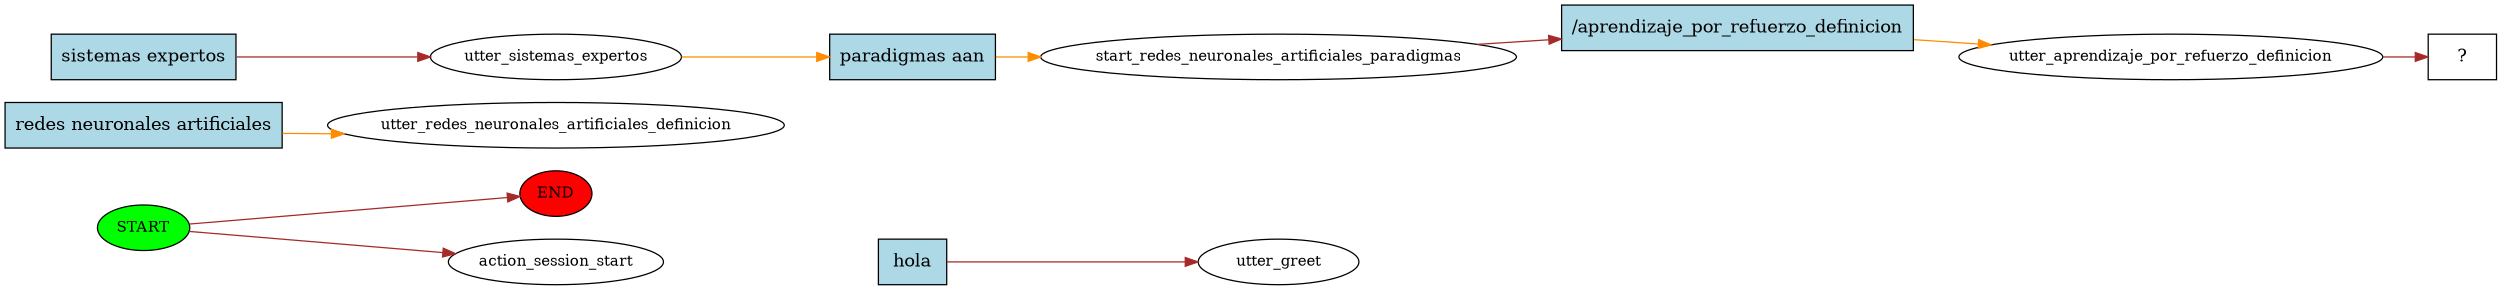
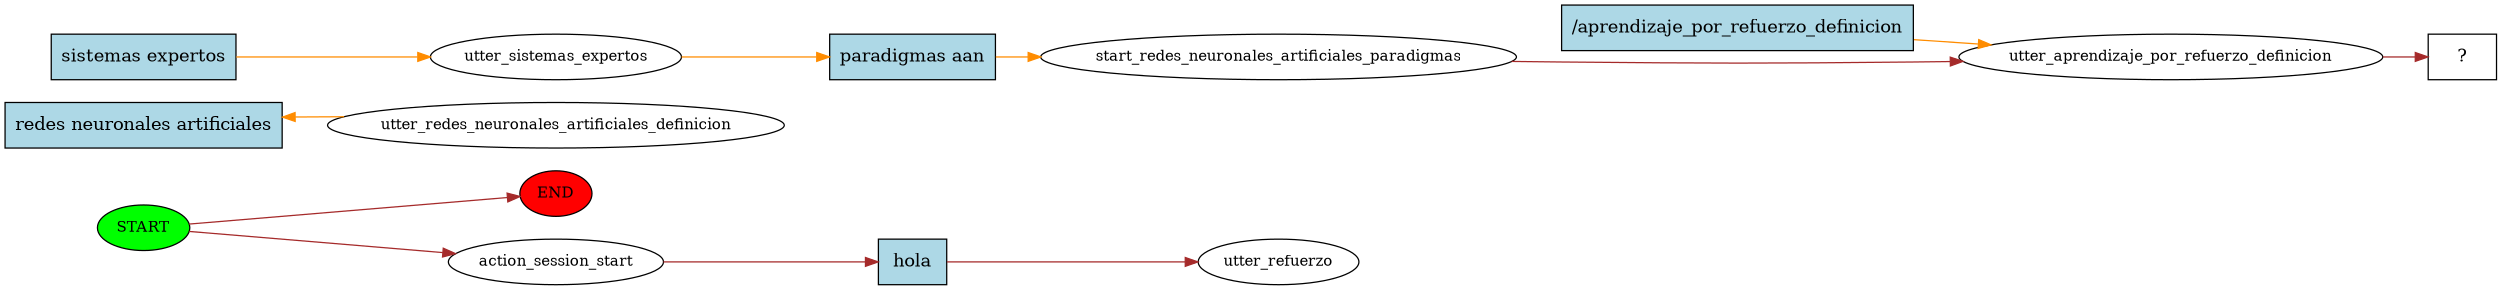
edge "start_redes_neuronales_artificiales_paradigmas" -> "/aprendizaje_por_refuerzo_definicion": now "start_redes_neuronales_artificiales_paradigmas" -> "utter_aprendizaje_por_refuerzo_definicion"
edge "sistemas expertos" -> "utter_sistemas_expertos": color brown -> darkorange
edge "redes neuronales artificiales" -> "utter_redes_neuronales_artificiales_definicion": reversed
edge "action_session_start" -> "hola": added
node "utter_greet": label "utter_greet" -> "utter_refuerzo"
